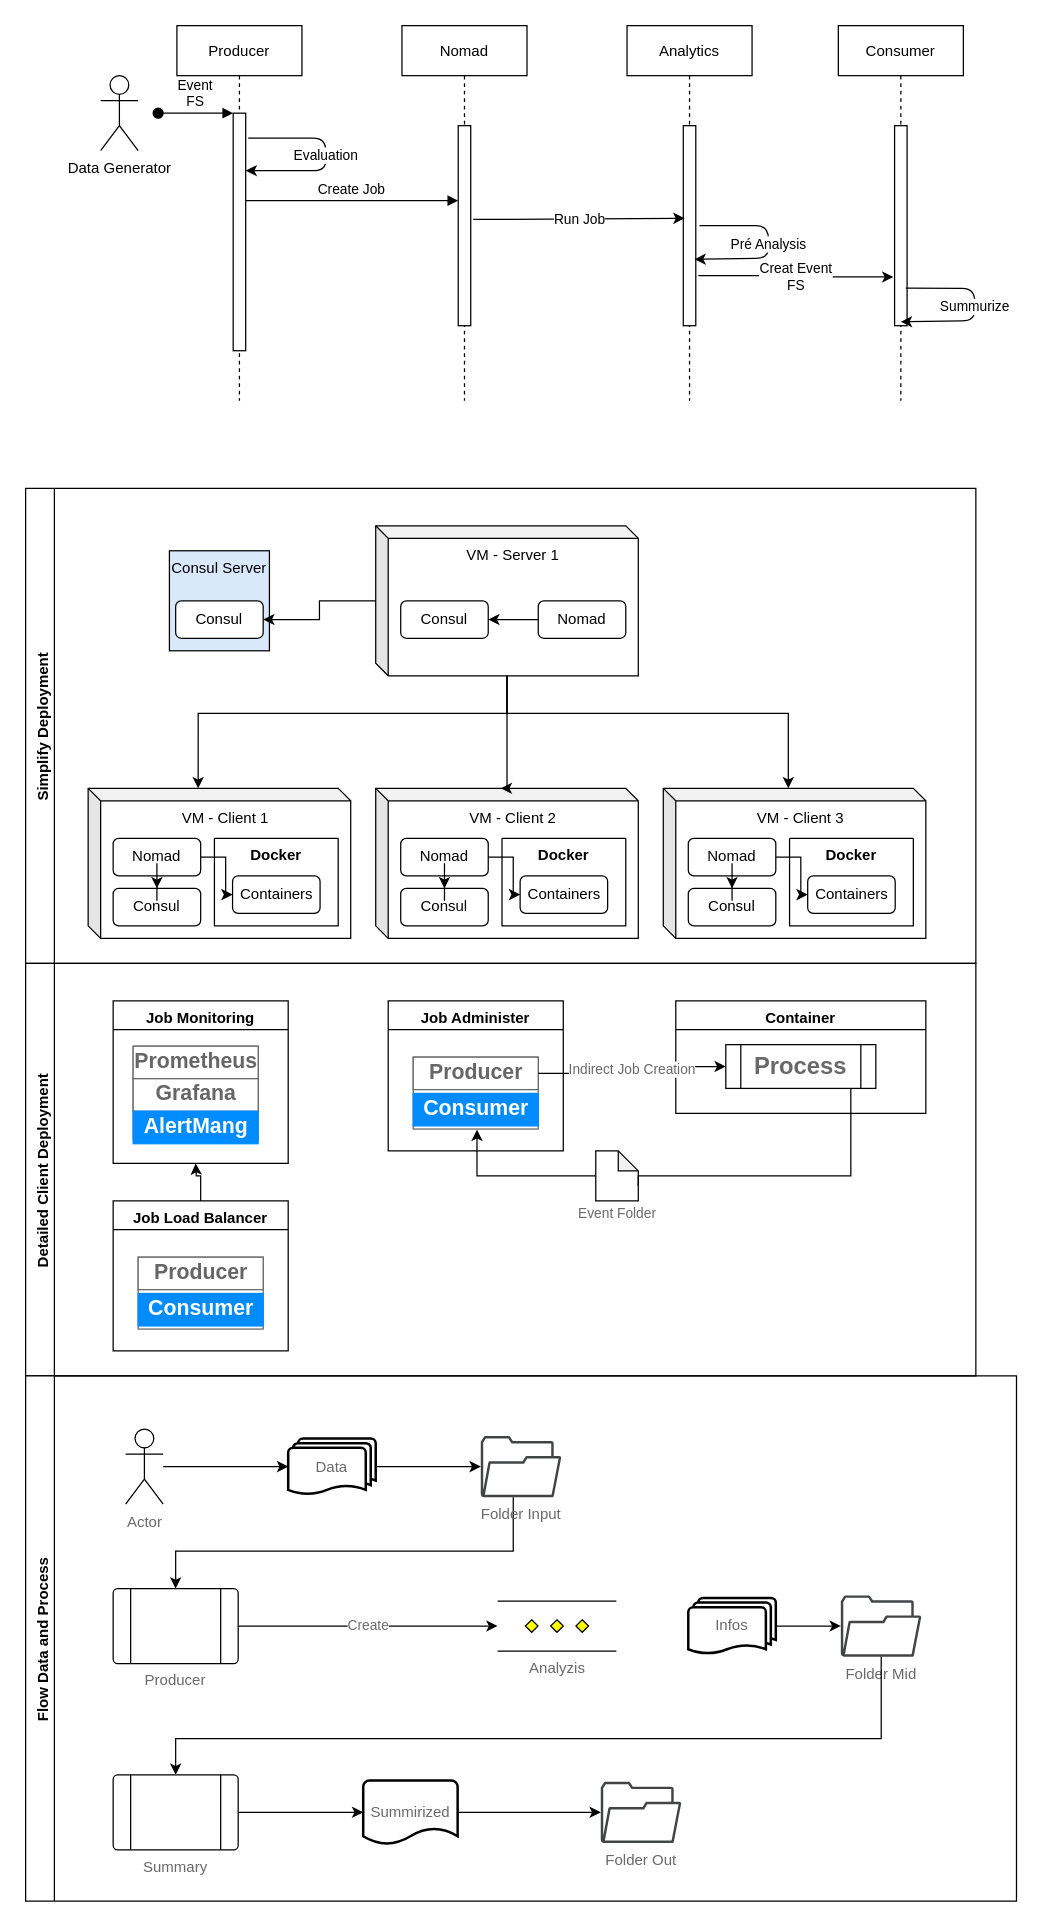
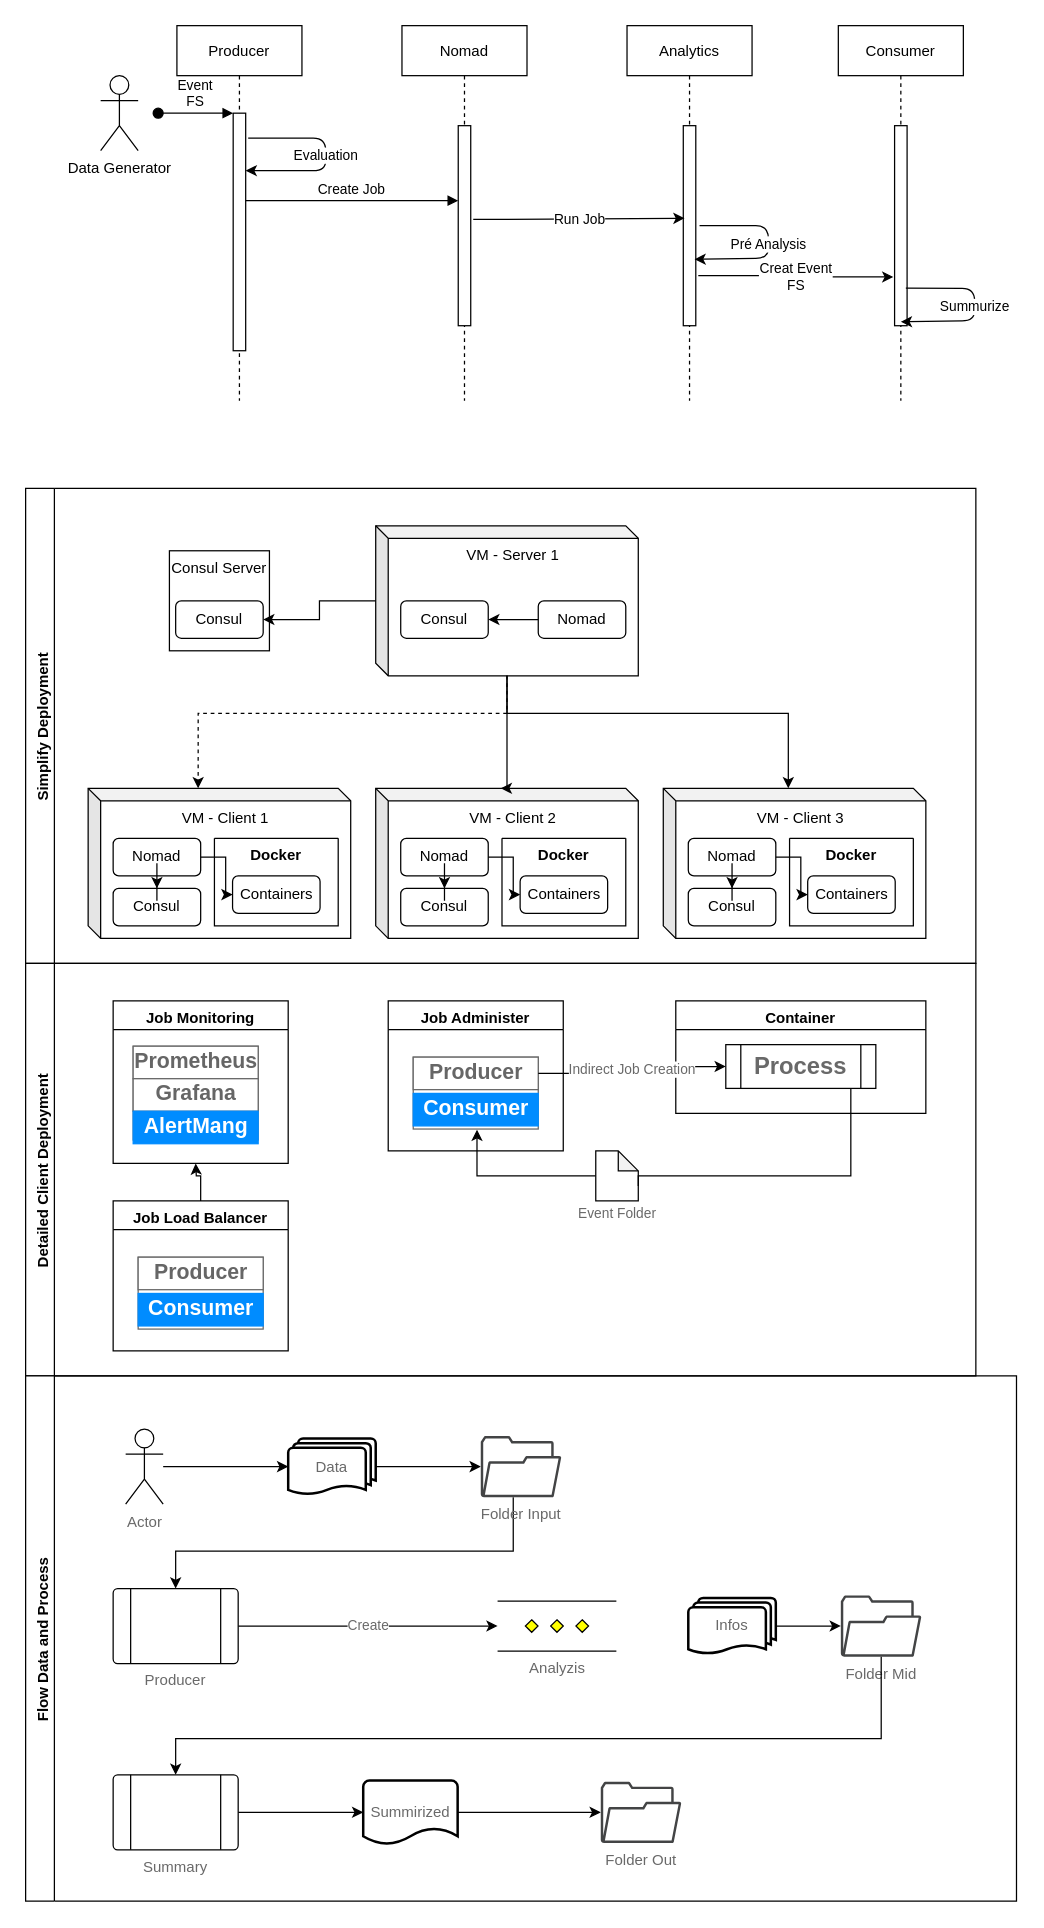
node "Consul Server": fillcolor #dae8fc -> #ffffff
edge "VM - Server 1" -> "VM - Client 1": style solid -> dashed
